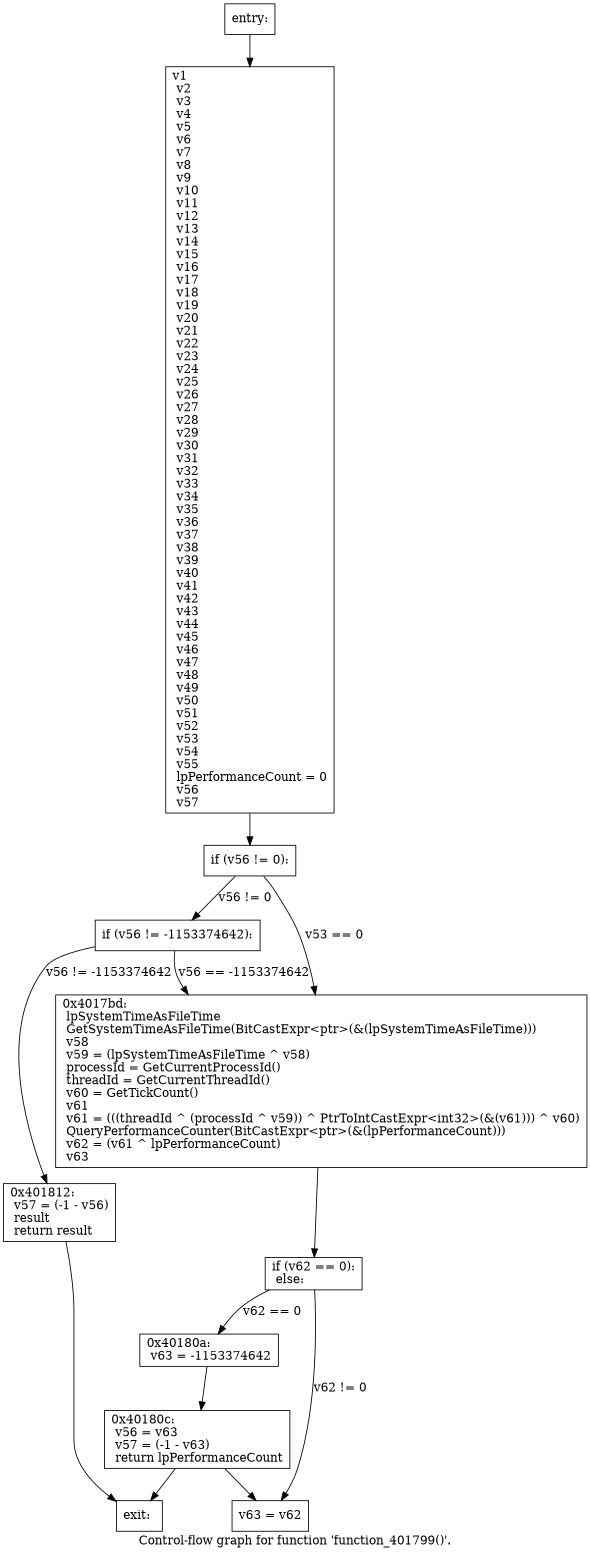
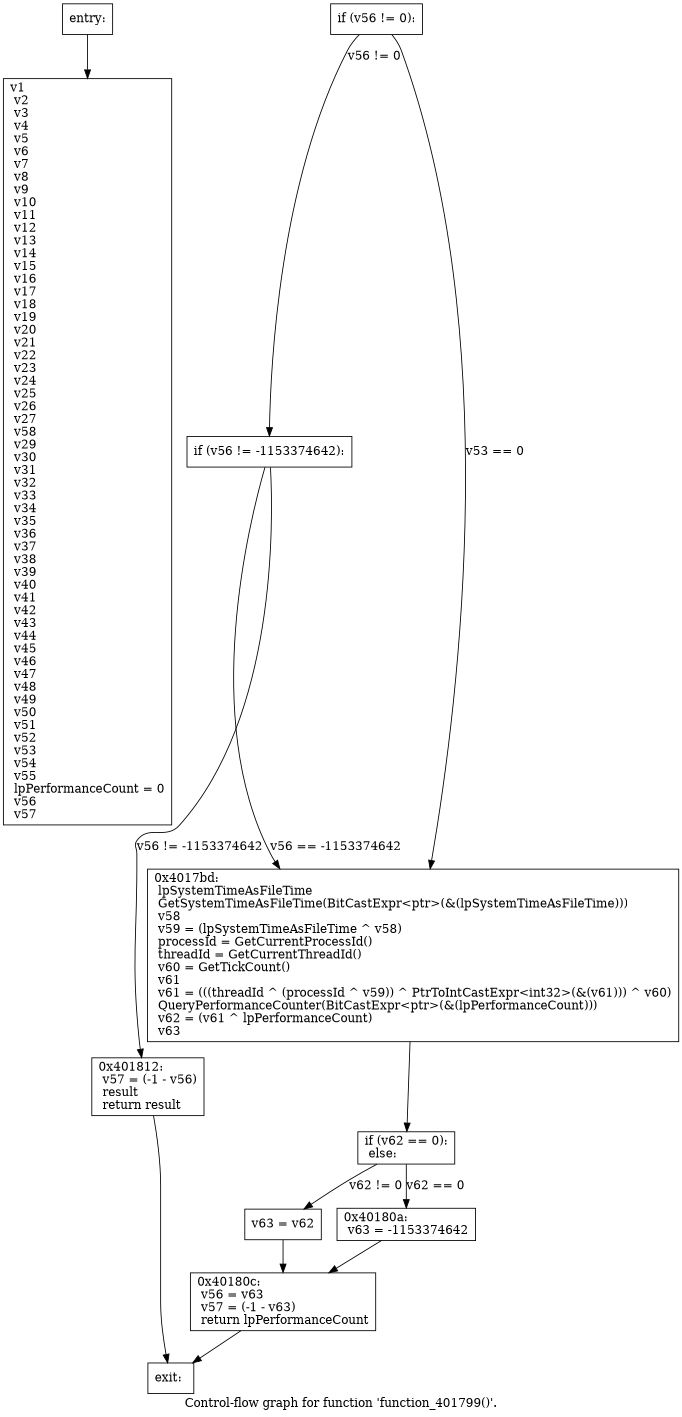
node "v1": text "v28" -> "v58"
edge "v1" -> "if (v56 != 0):": removed
edge "0x40180c:" -> "v63 = v62": reversed
